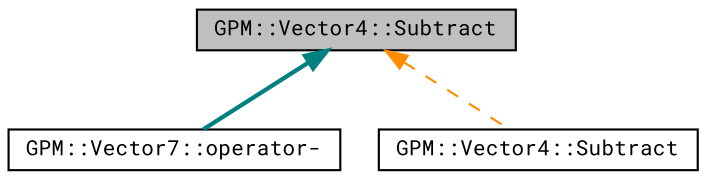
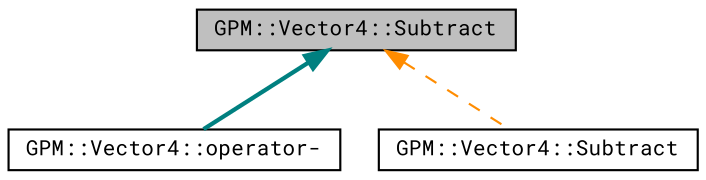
node "GPM::Vector7::operator-": label "GPM::Vector7::operator-" -> "GPM::Vector4::operator-"
